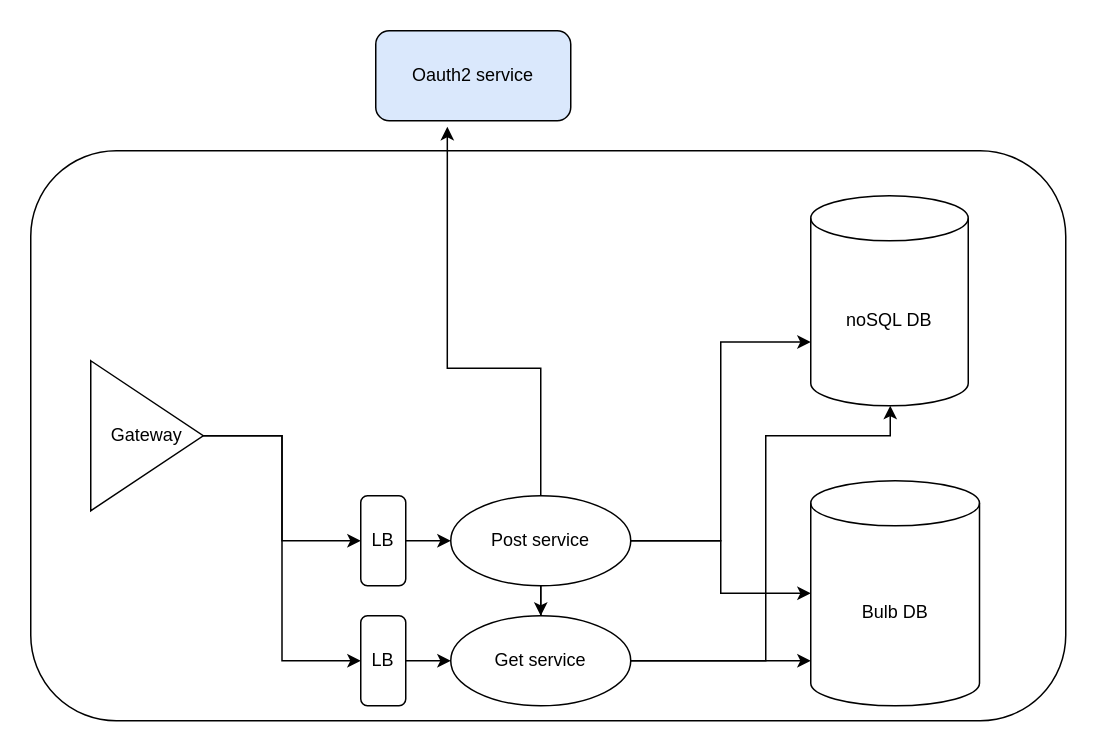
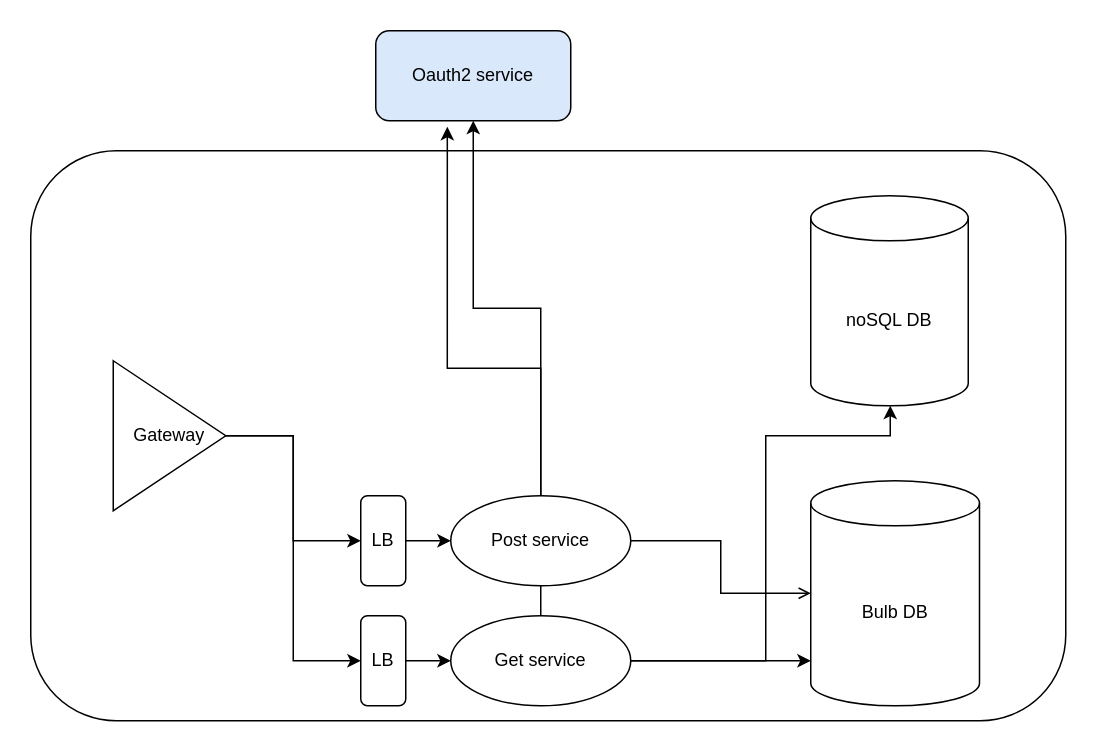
edge "Post service" -> "noSQL DB": removed
node "Gateway": moved (147, 436) -> (170, 436)
edge "Post service" -> "Bulb DB": arrowhead classic -> open
edge "Post service" -> "Get service": now "Post service" -> "Oauth2 service"
